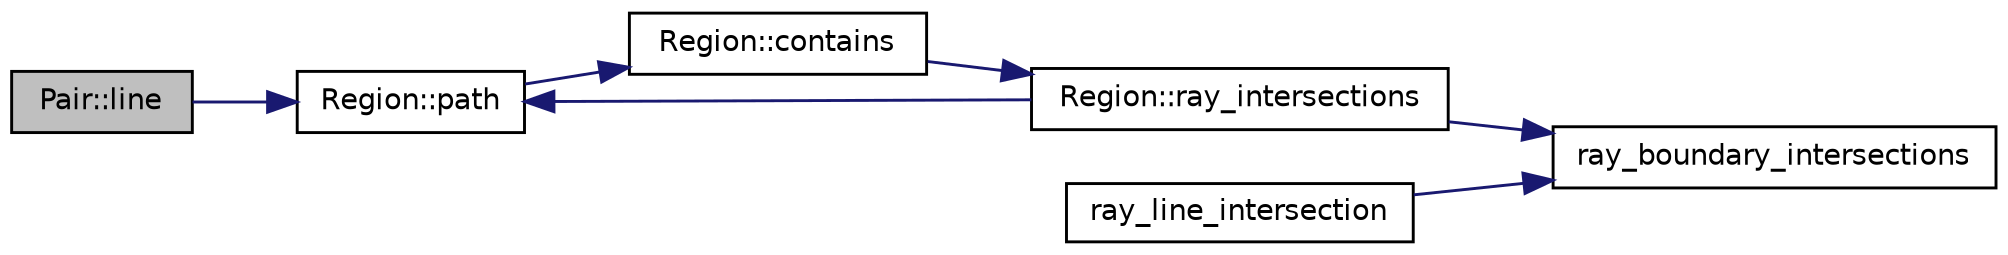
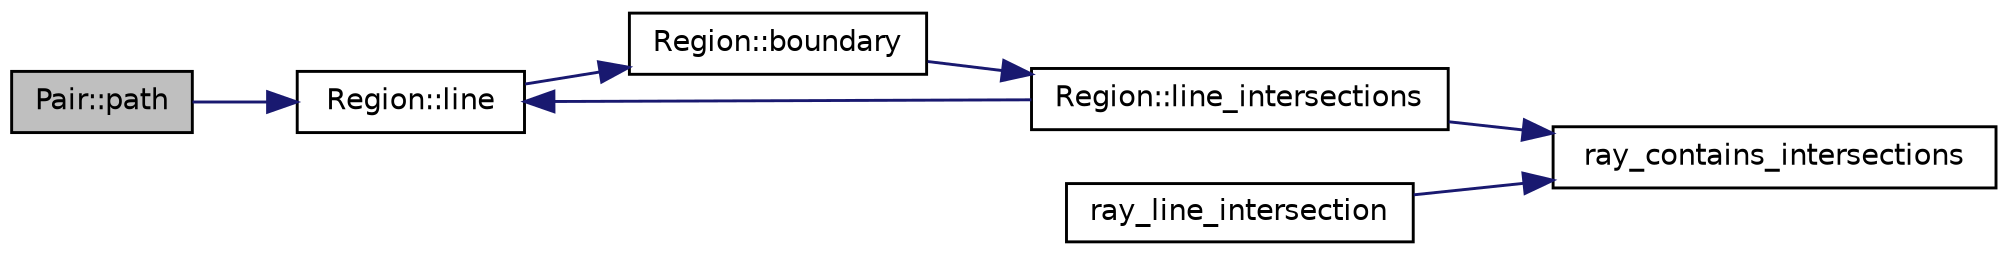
node "Region::contains": label "Region::contains" -> "Region::boundary"
node "Region::ray_intersections": label "Region::ray_intersections" -> "Region::line_intersections"
node "Pair::line": label "Pair::line" -> "Pair::path"
node "Region::path": label "Region::path" -> "Region::line"
node "ray_boundary_intersections": label "ray_boundary_intersections" -> "ray_contains_intersections"
